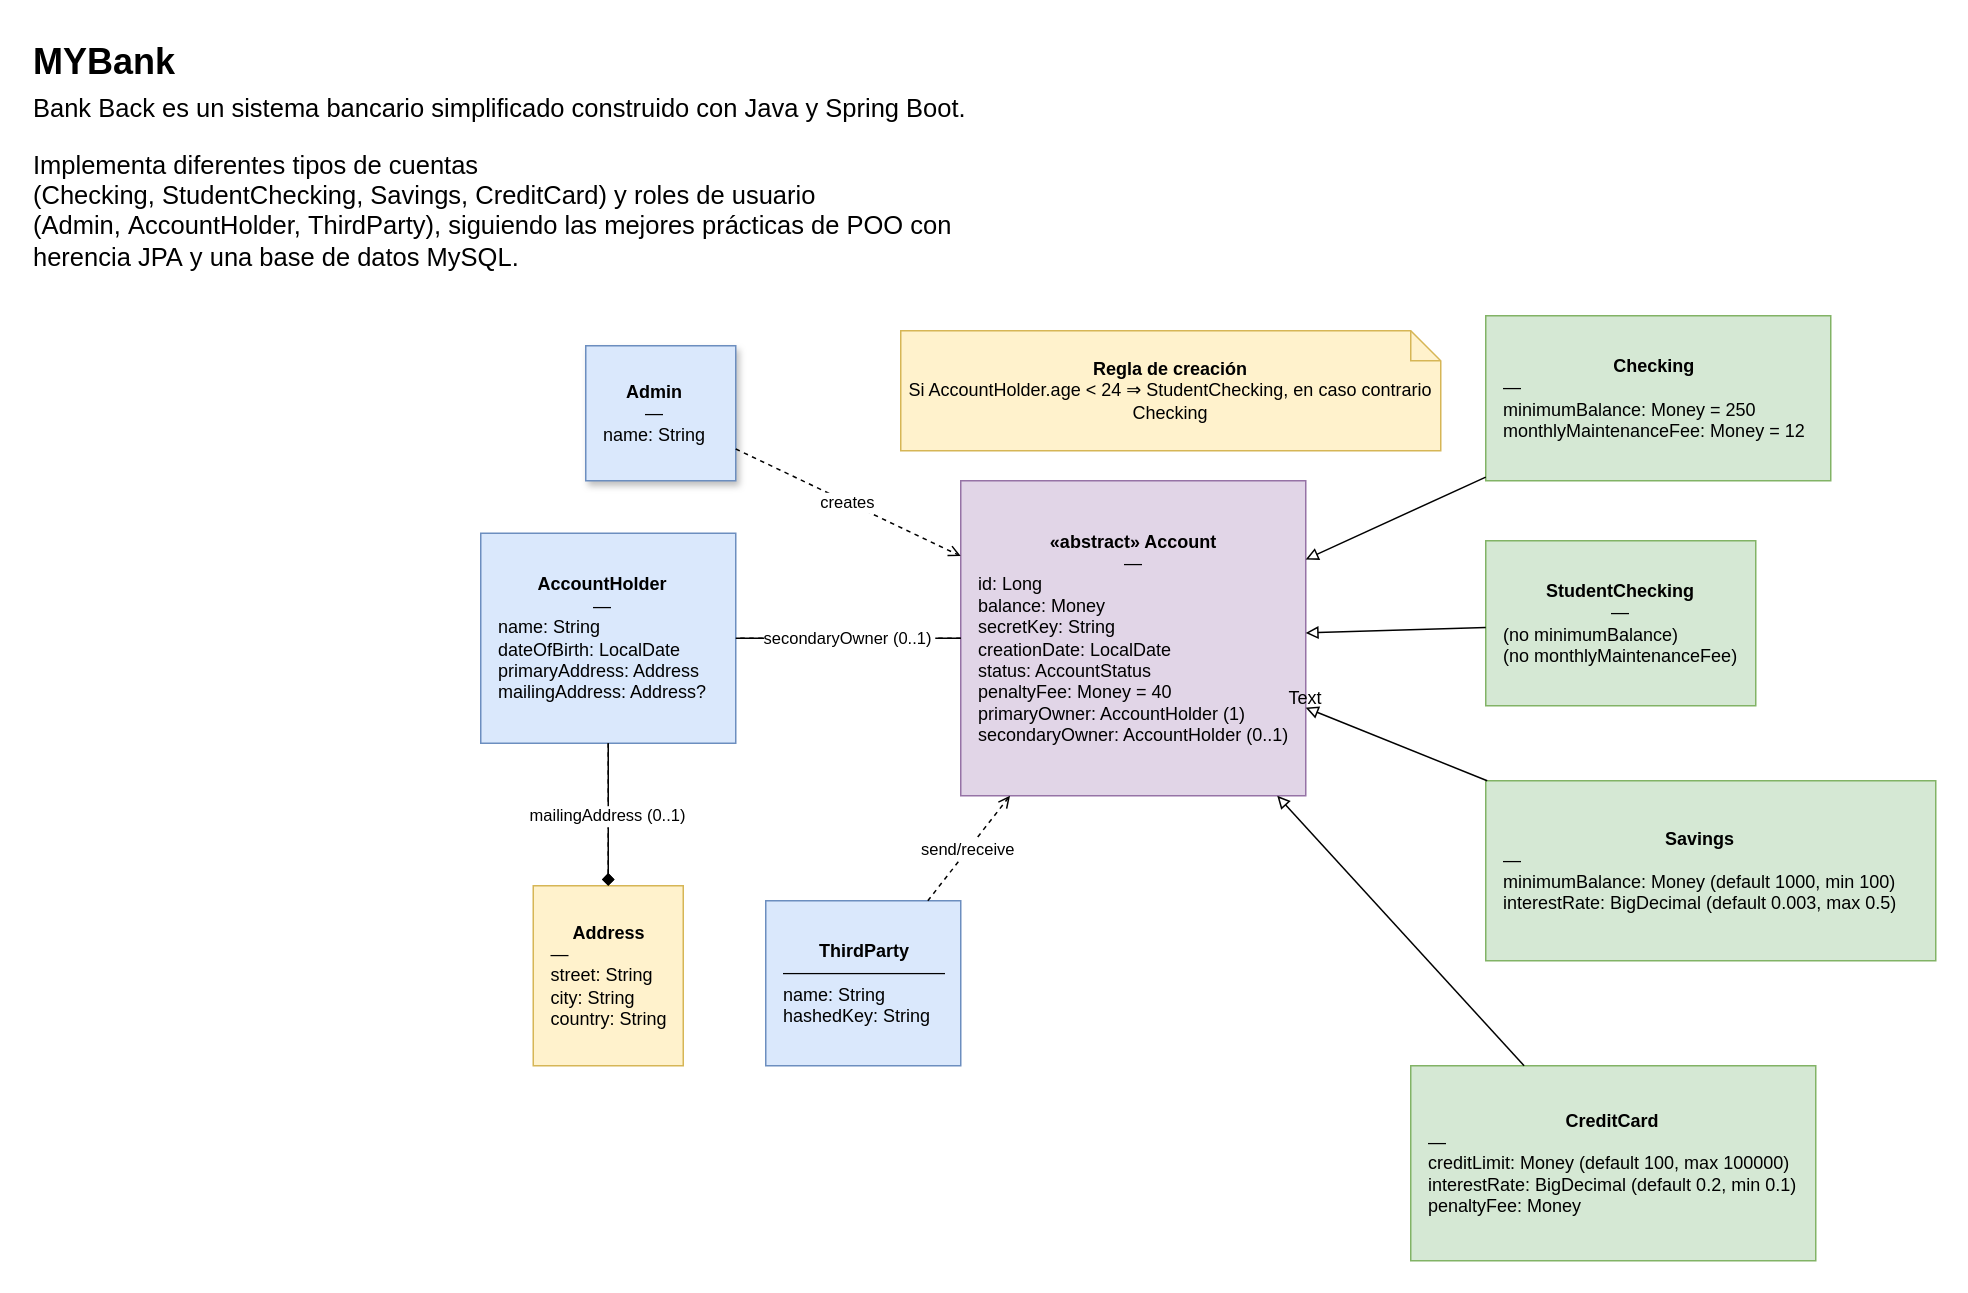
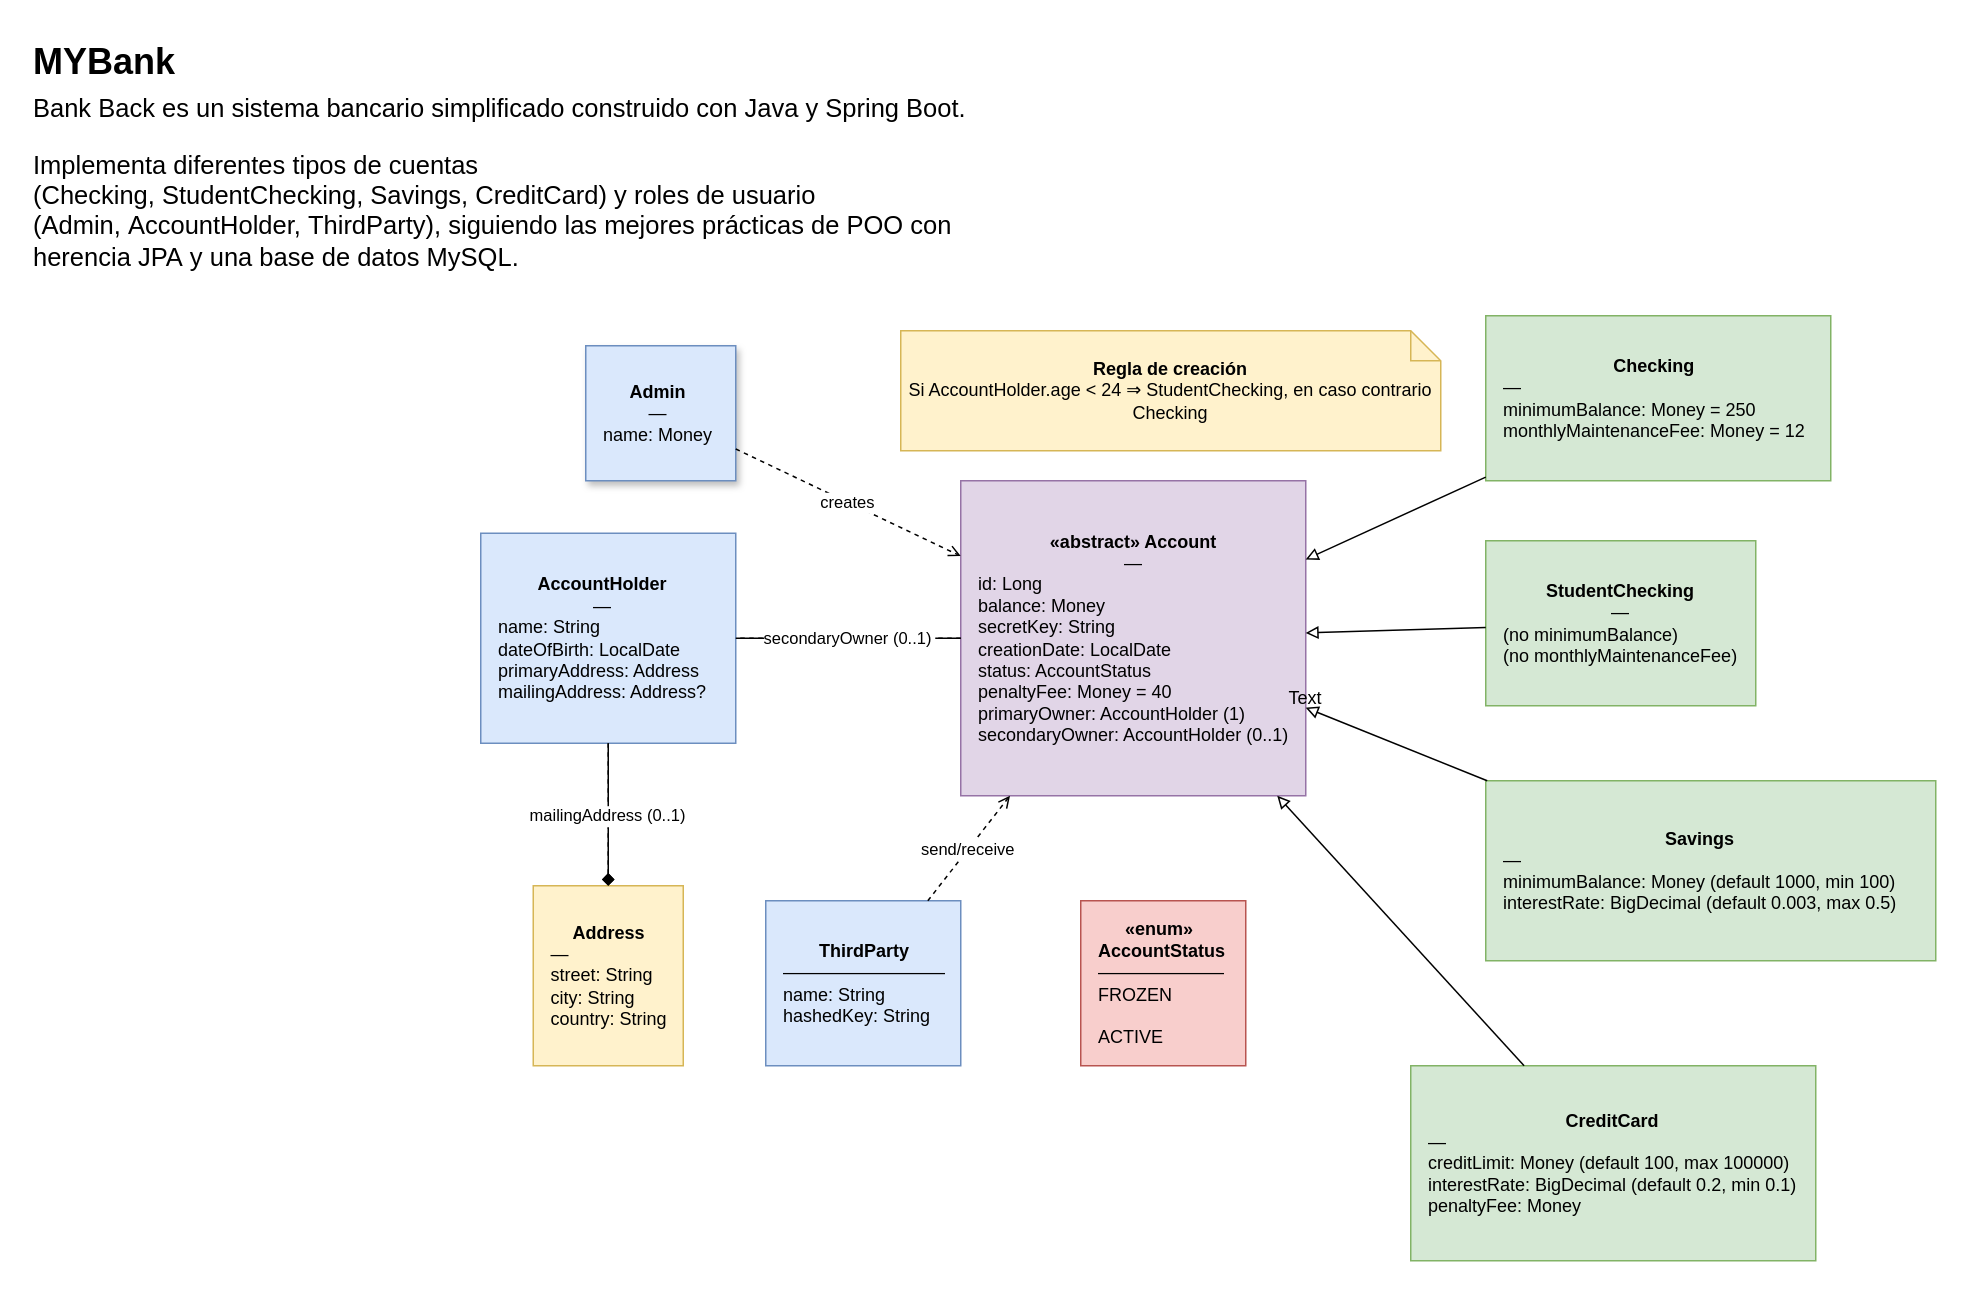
node "Admin — name: String": label "Admin — name: String" -> "Admin — name: Money"
node "«enum» AccountStatus ——————— FROZEN ACTIVE": added
